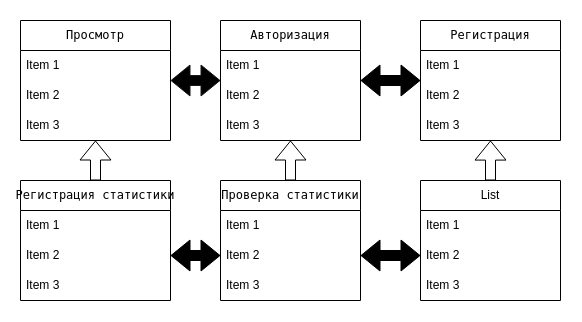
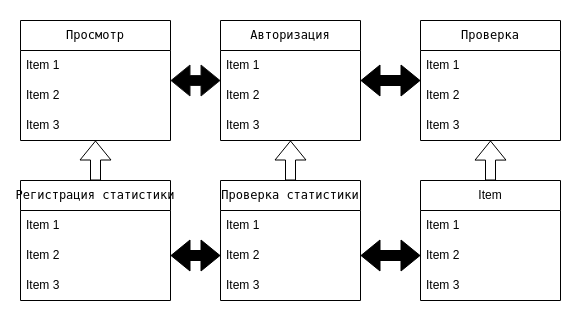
node "Регистрация": label "Регистрация" -> "Проверка"
node "List": label "List" -> "Item"
